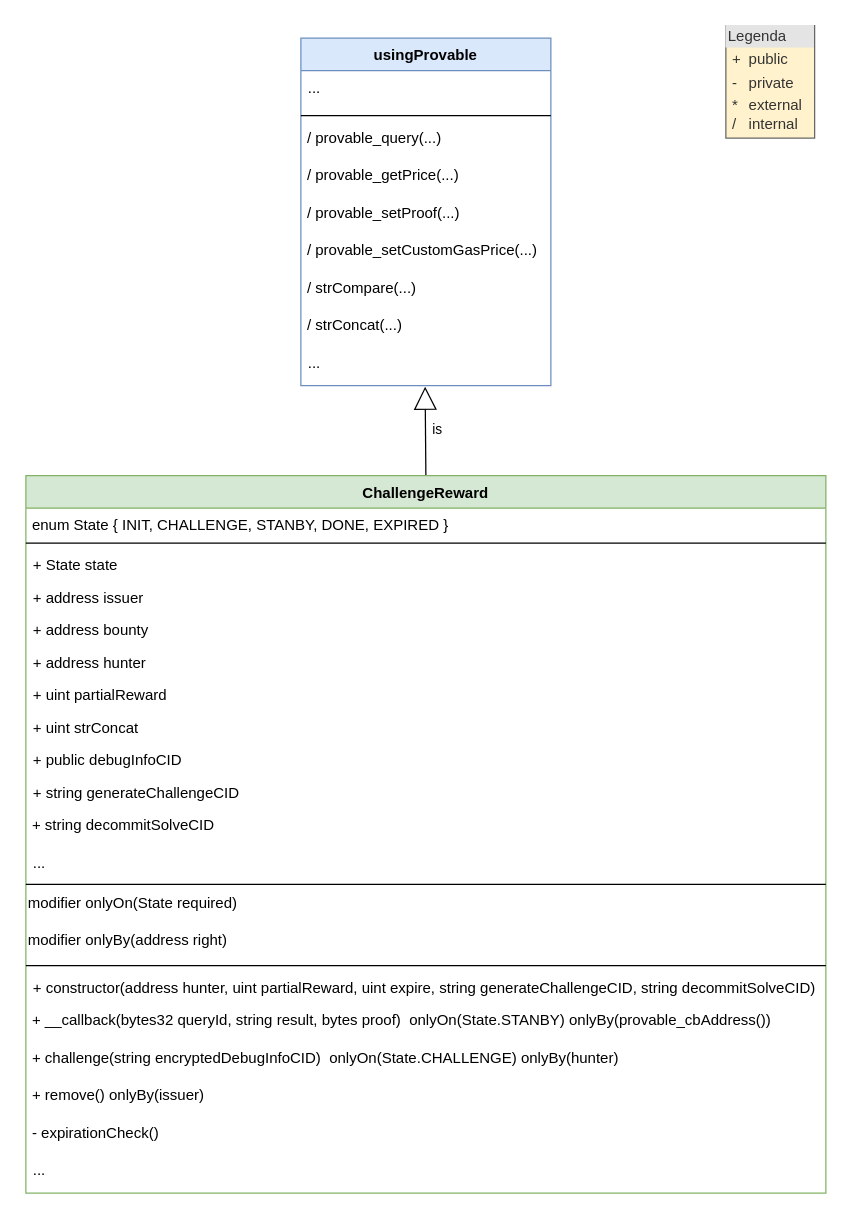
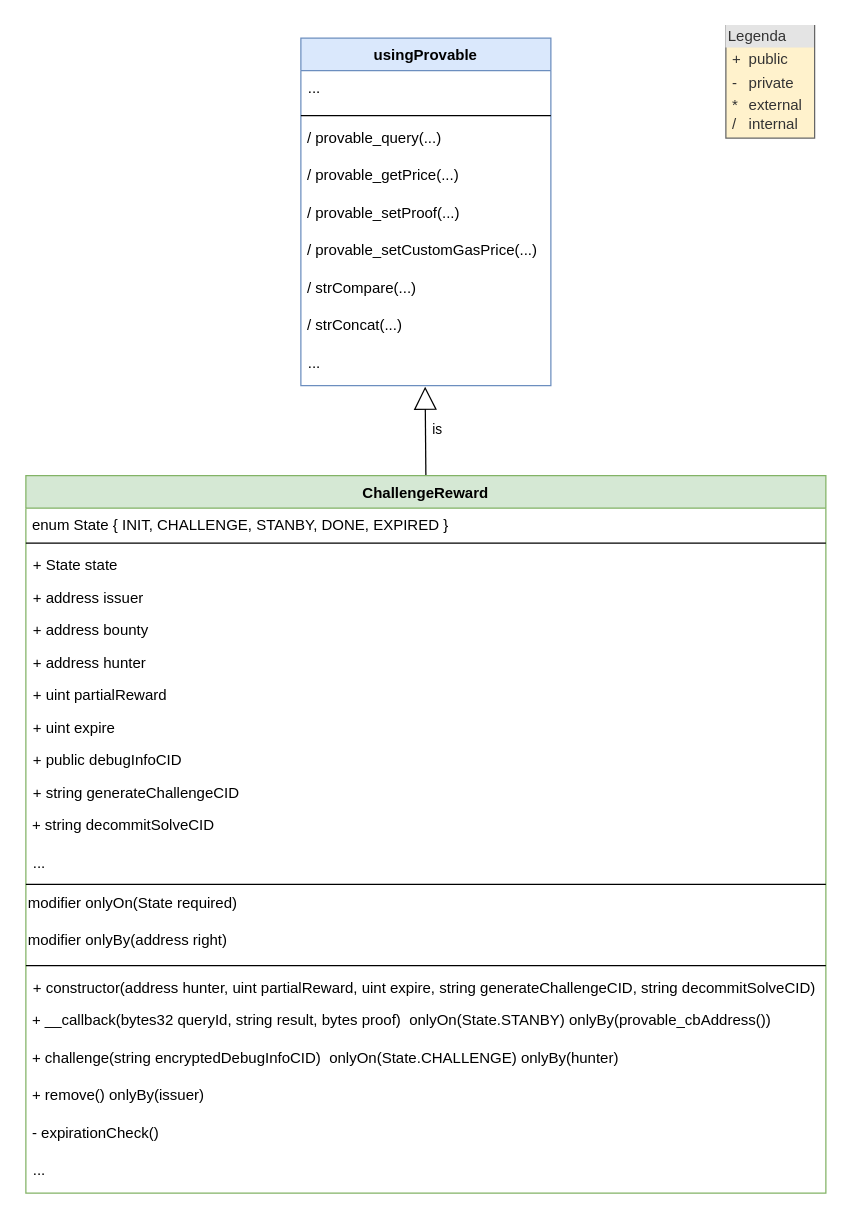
node "+ uint strConcat": label "+ uint strConcat" -> "+ uint expire"
